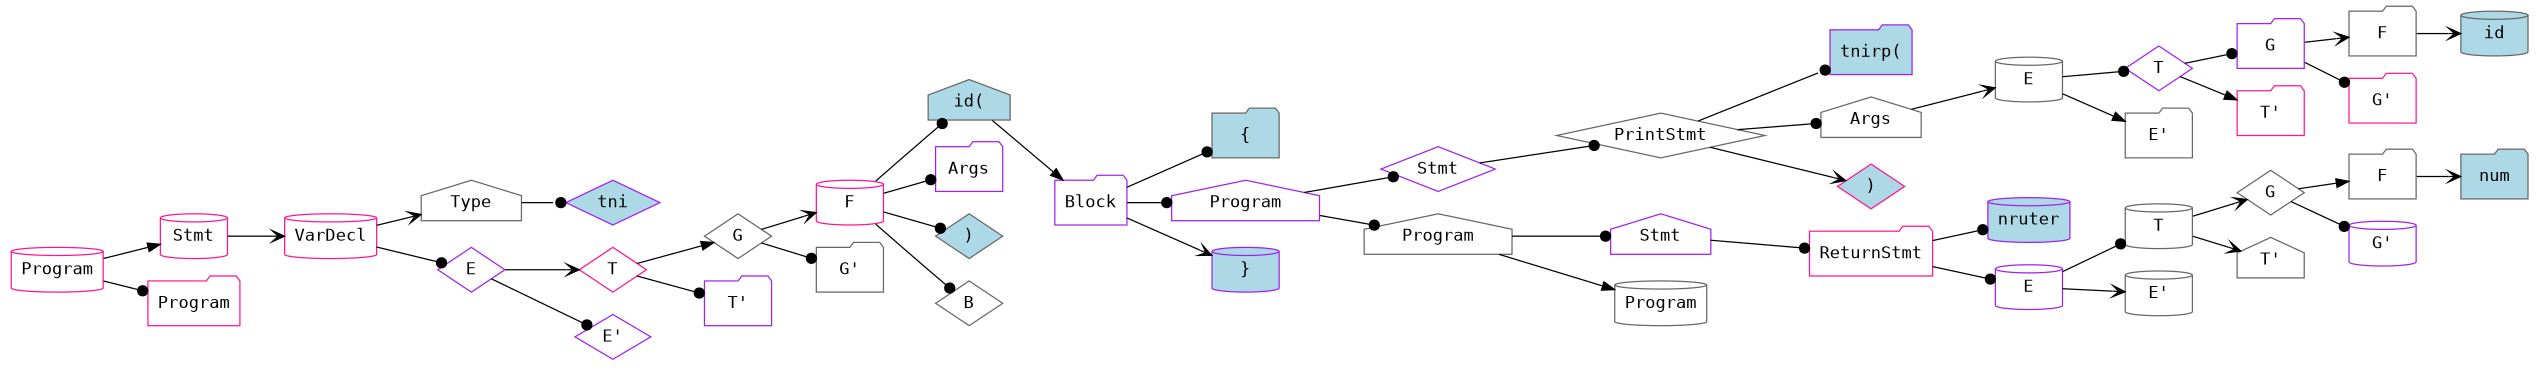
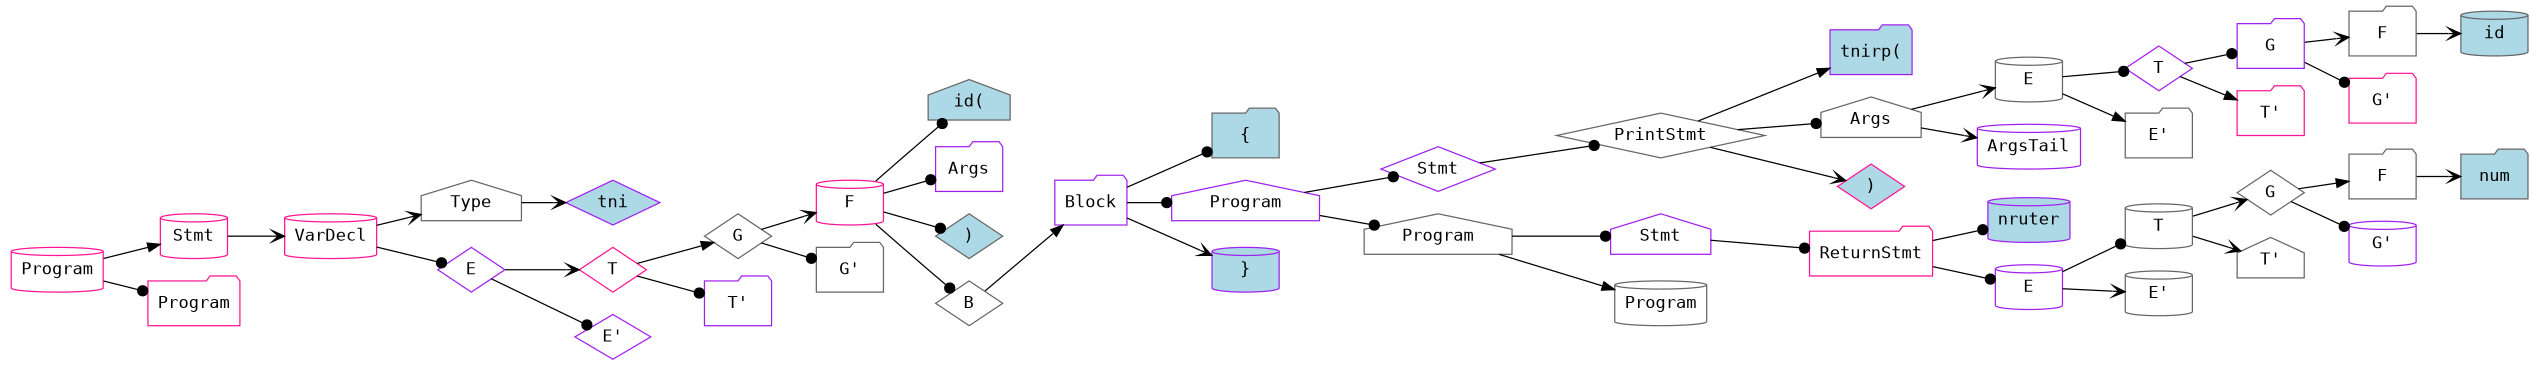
edge "PrintStmt" -> "tnirp(": arrowhead dot -> normal
edge "id(" -> "Block": now "B" -> "Block"
node "ArgsTail": added
edge "Type" -> "tni": arrowhead dot -> vee
